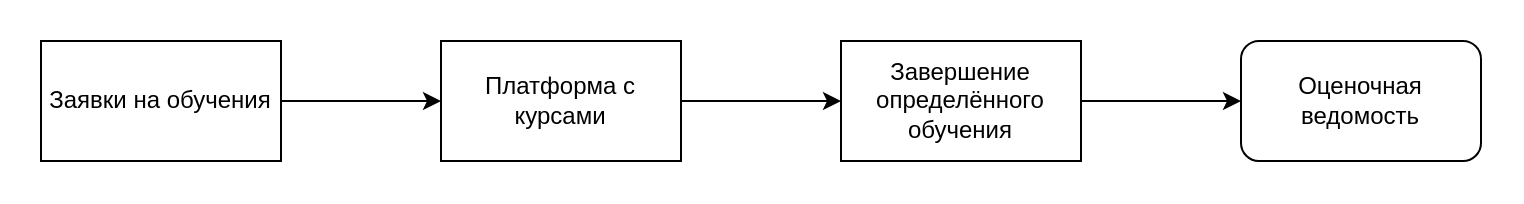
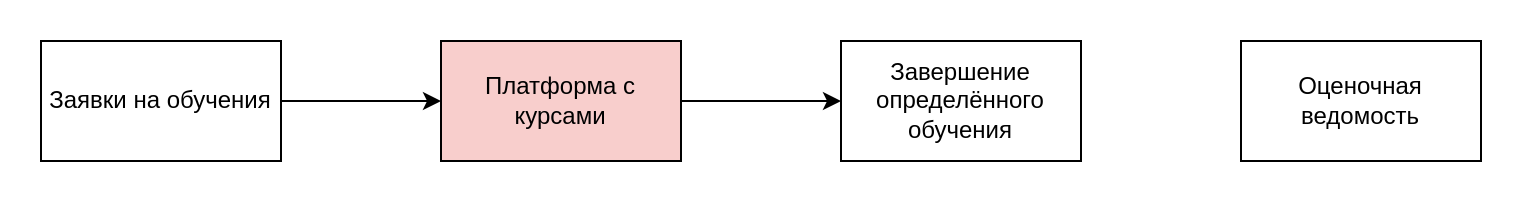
node "Платформа с курсами": fillcolor #ffffff -> #f8cecc
edge "Завершение определённого обучения" -> "Оценочная ведомость": removed
node "Оценочная ведомость": shape rounded rectangle -> rectangle
